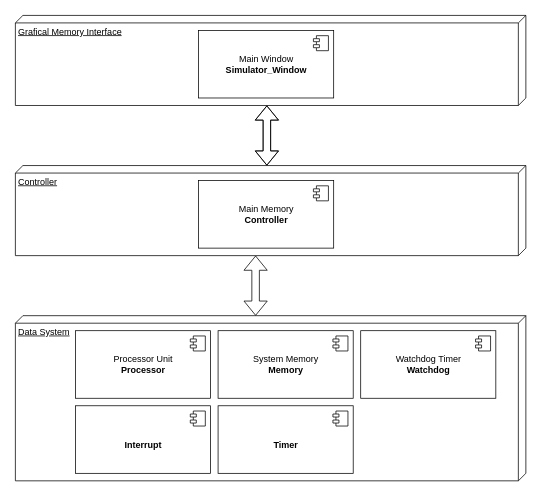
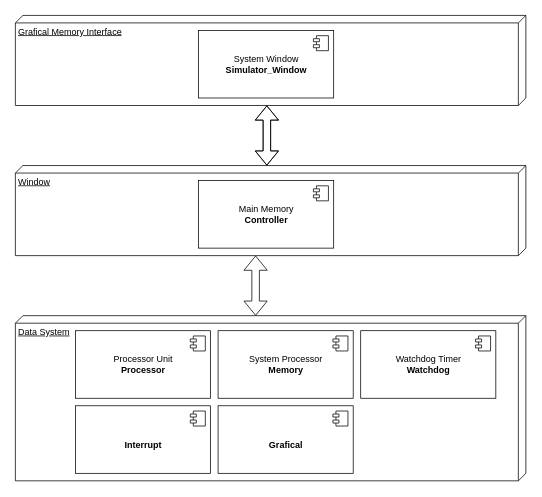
node "Main Window Simulator_Window": label "Main Window Simulator_Window" -> "System Window Simulator_Window"
node "Controller": label "Controller" -> "Window"
node "System Memory Memory": label "System Memory Memory" -> "System Processor Memory"
node "Timer": label "Timer" -> "Grafical"
